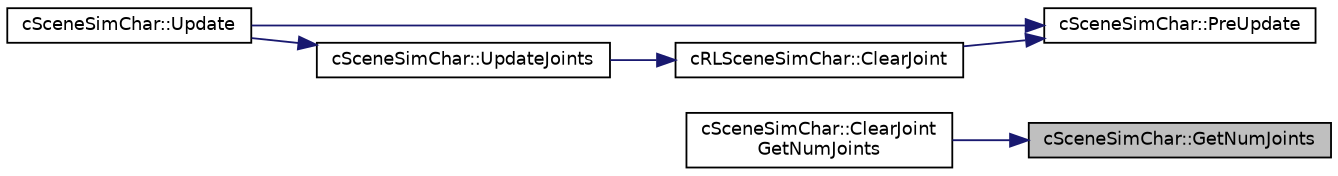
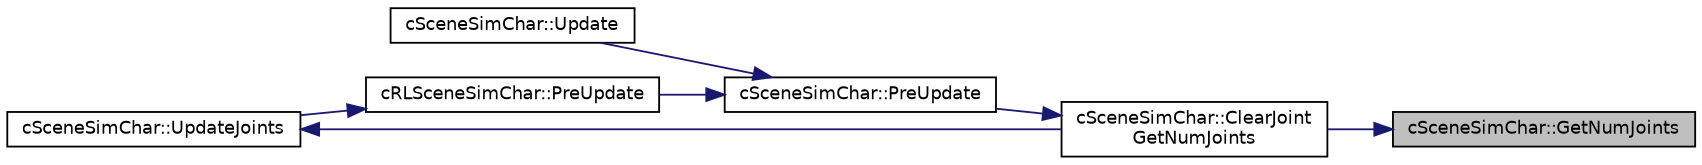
edge "cSceneSimChar::Update" -> "cSceneSimChar::UpdateJoints": now "cSceneSimChar::ClearJoint GetNumJoints" -> "cSceneSimChar::UpdateJoints"
node "cRLSceneSimChar::ClearJoint": label "cRLSceneSimChar::ClearJoint" -> "cRLSceneSimChar::PreUpdate"
edge "cSceneSimChar::PreUpdate" -> "cSceneSimChar::ClearJoint GetNumJoints": added
